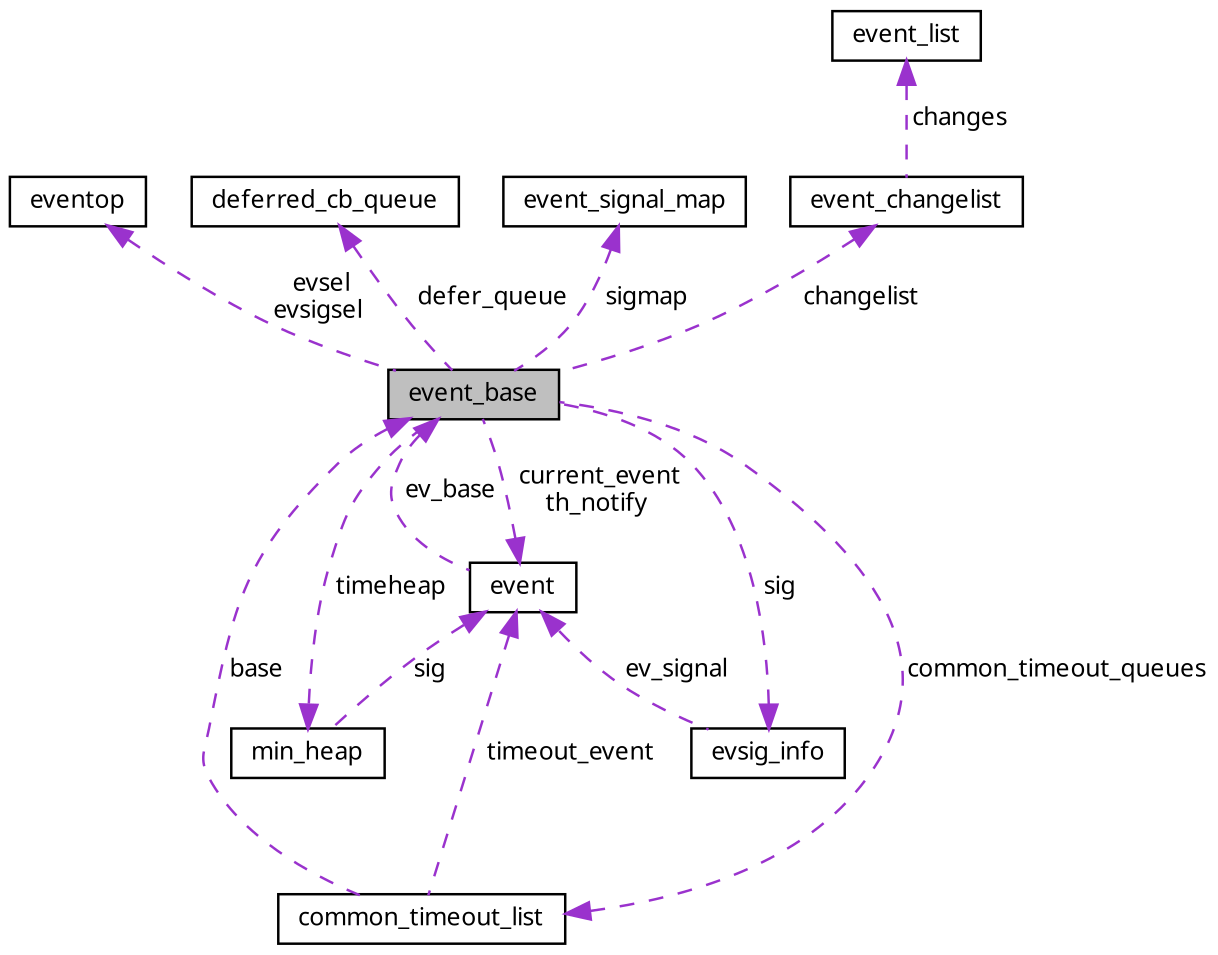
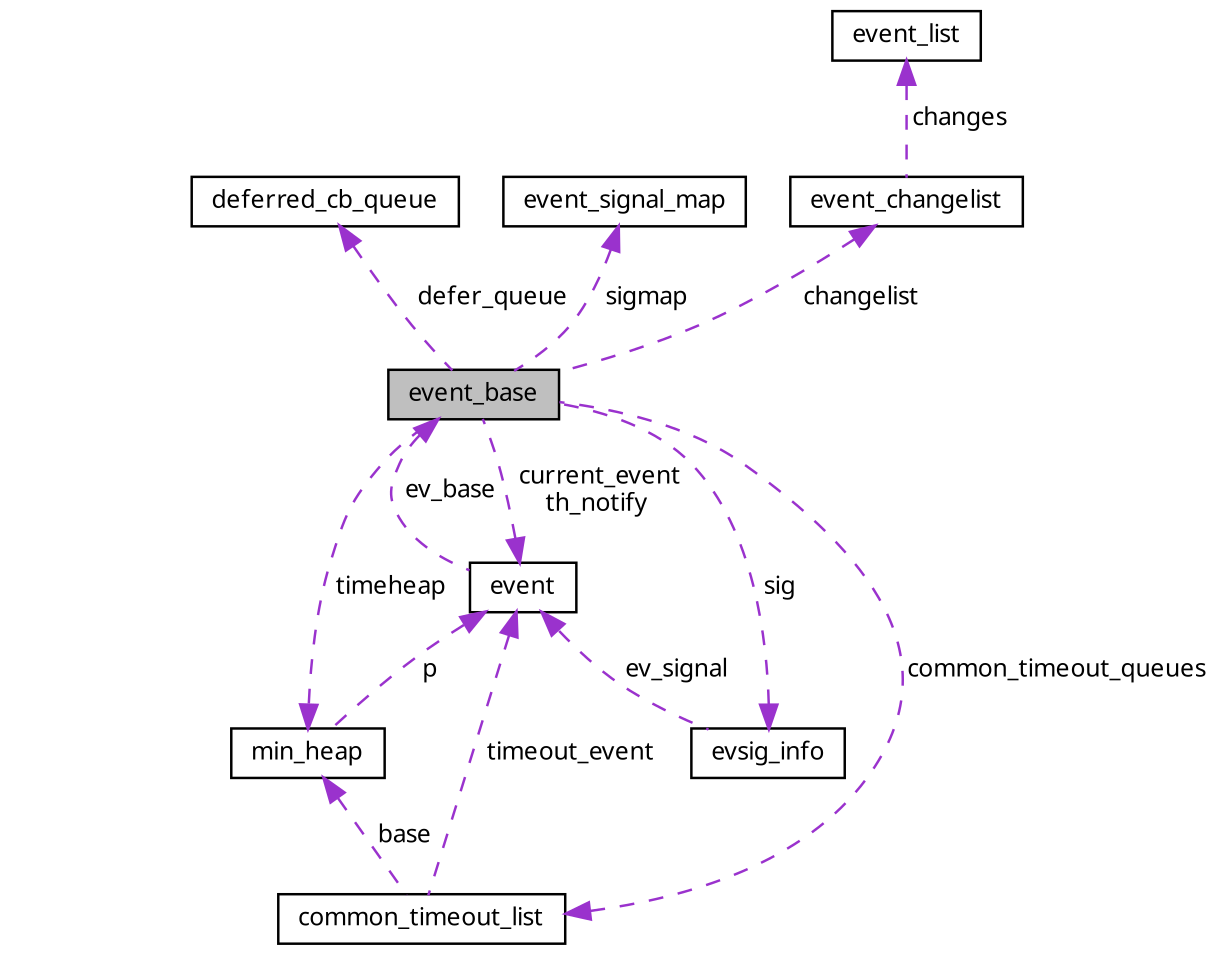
node "eventop": removed
edge "min_heap" -> "event": label " sig" -> " p"
edge "common_timeout_list" -> "event_base": now "common_timeout_list" -> "min_heap"
